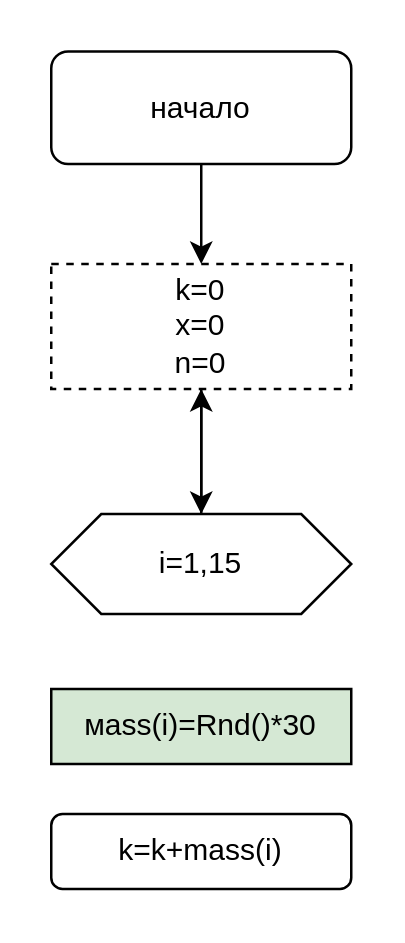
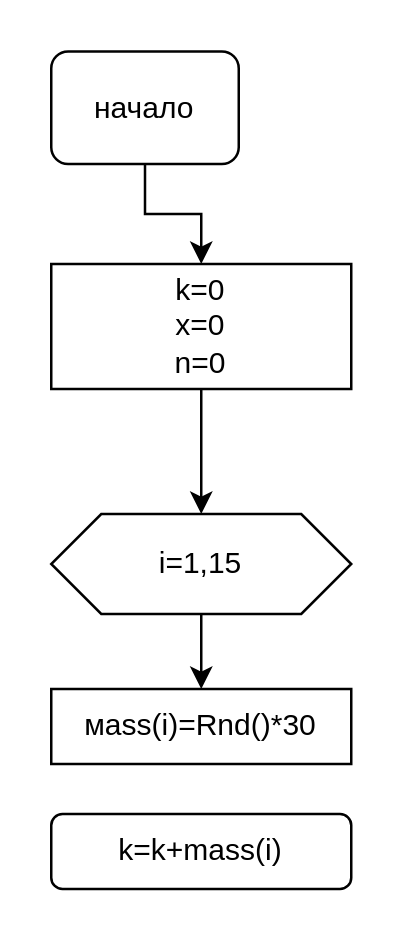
node "начало": size 300x113 -> 188x113
node "k=0 x=0 n=0": style dashed -> solid
edge "i=1,15" -> "k=0 x=0 n=0": now "i=1,15" -> "мass(i)=Rnd()*30"
node "мass(i)=Rnd()*30": fillcolor #d5e8d4 -> #ffffff
